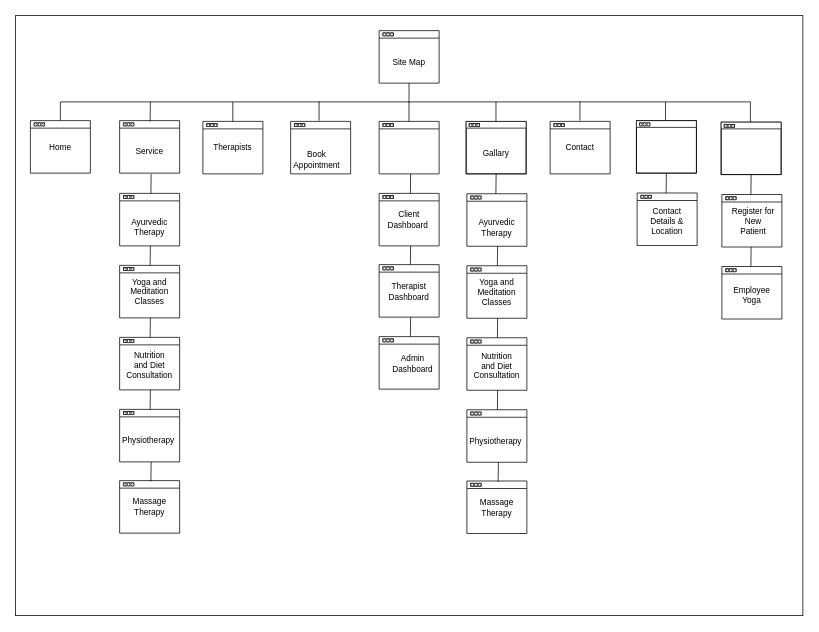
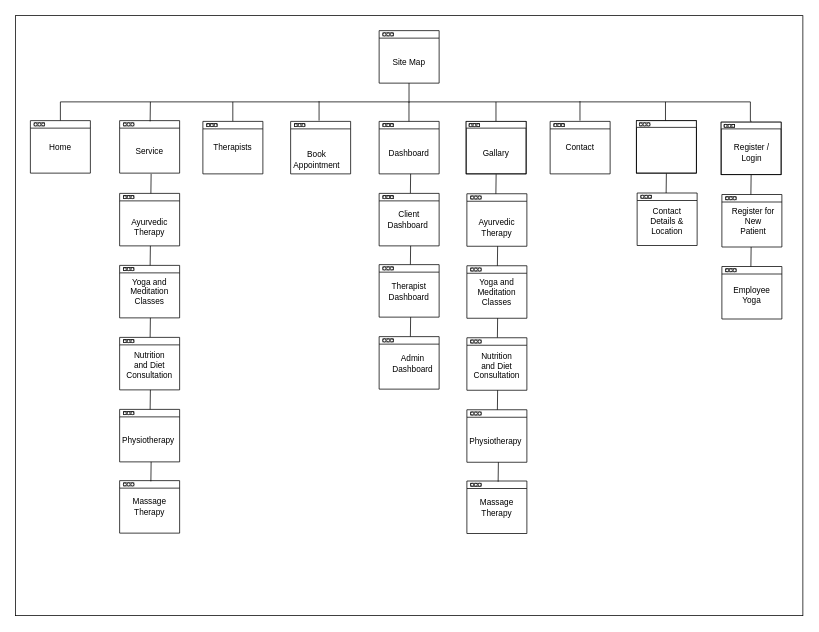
node "Dashboard": added
node "Register / Login": added
